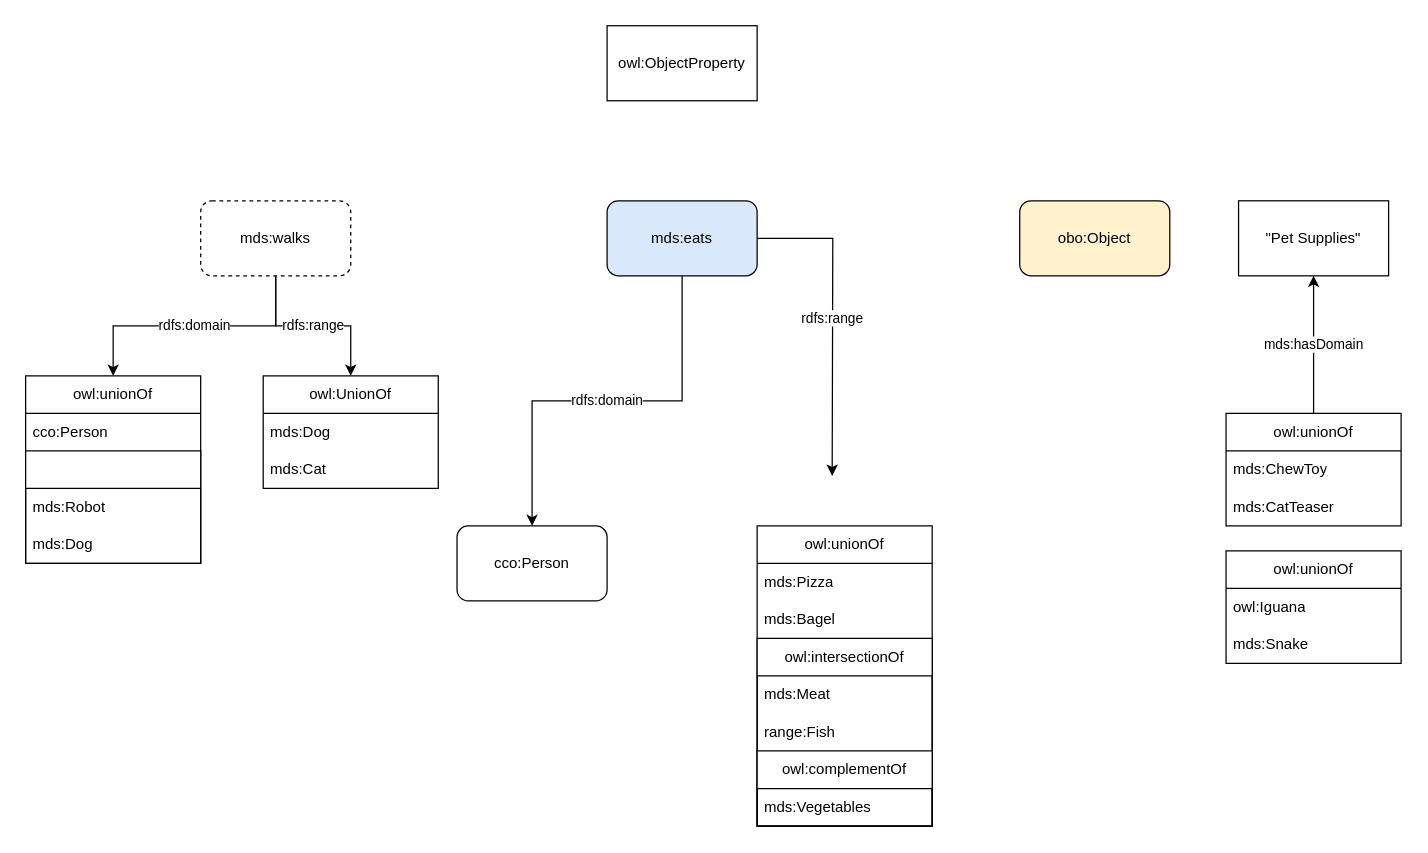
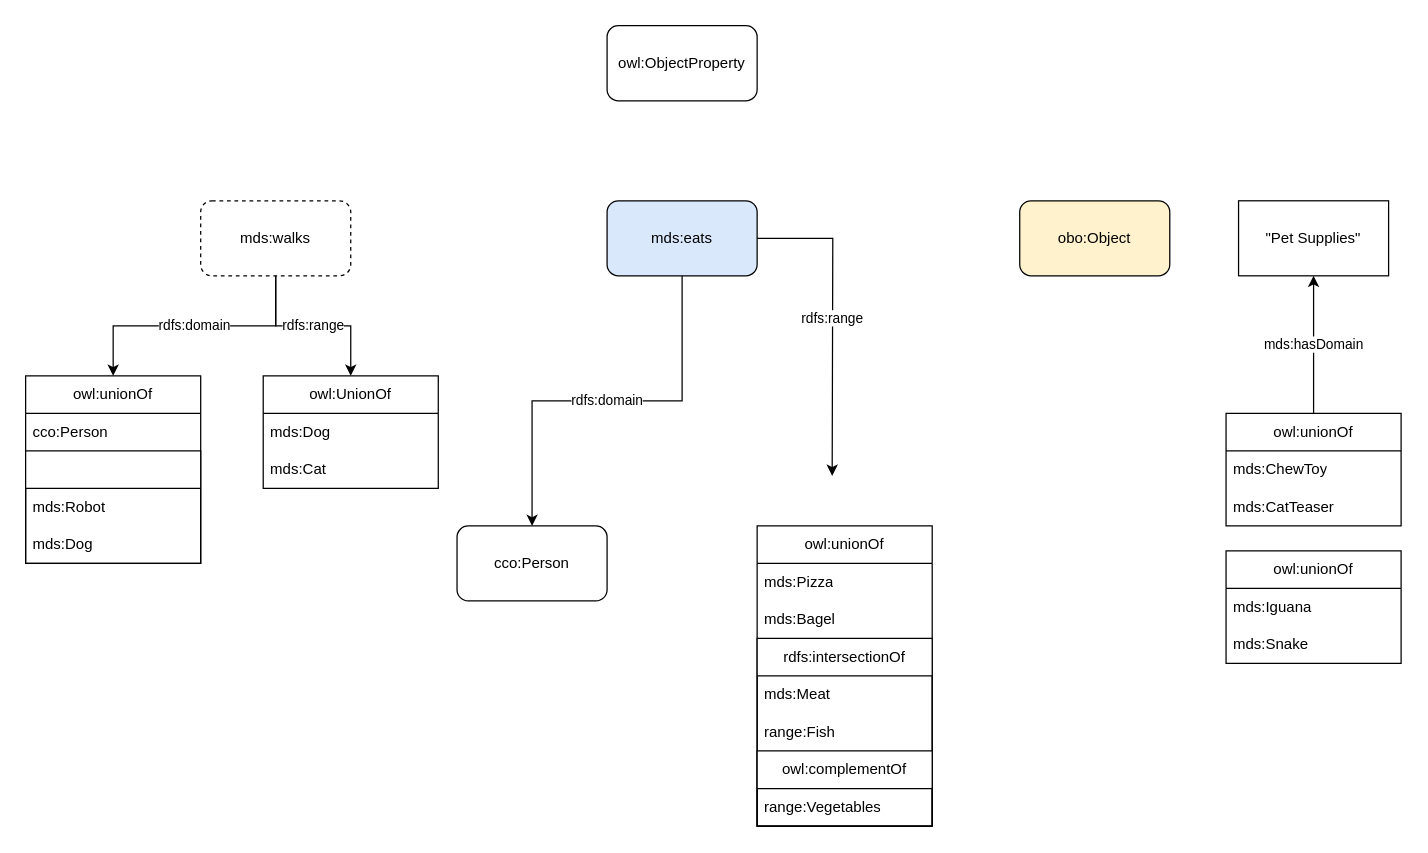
node "owl:ObjectProperty": shape rectangle -> rounded rectangle
node "owl:Iguana": label "owl:Iguana" -> "mds:Iguana"
node "owl:intersectionOf": label "owl:intersectionOf" -> "rdfs:intersectionOf"
node "mds:Vegetables": label "mds:Vegetables" -> "range:Vegetables"
